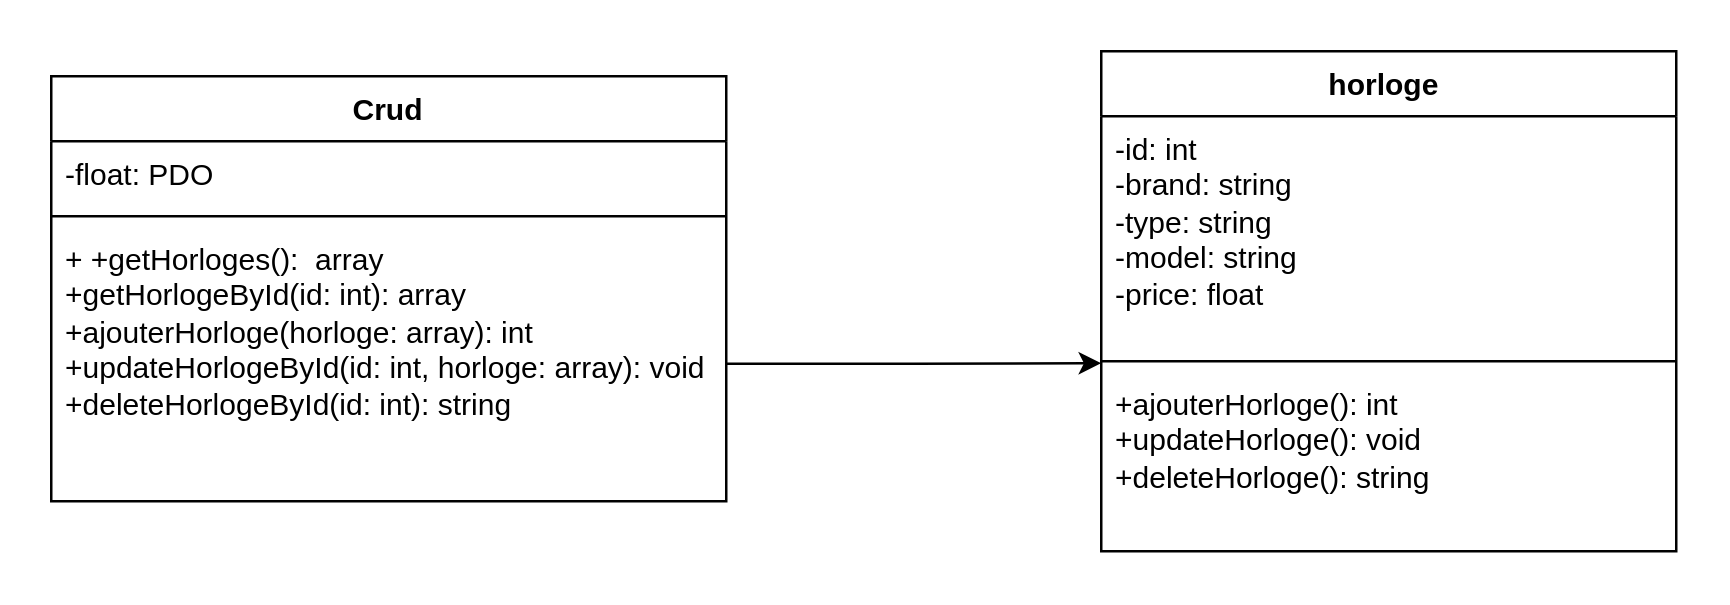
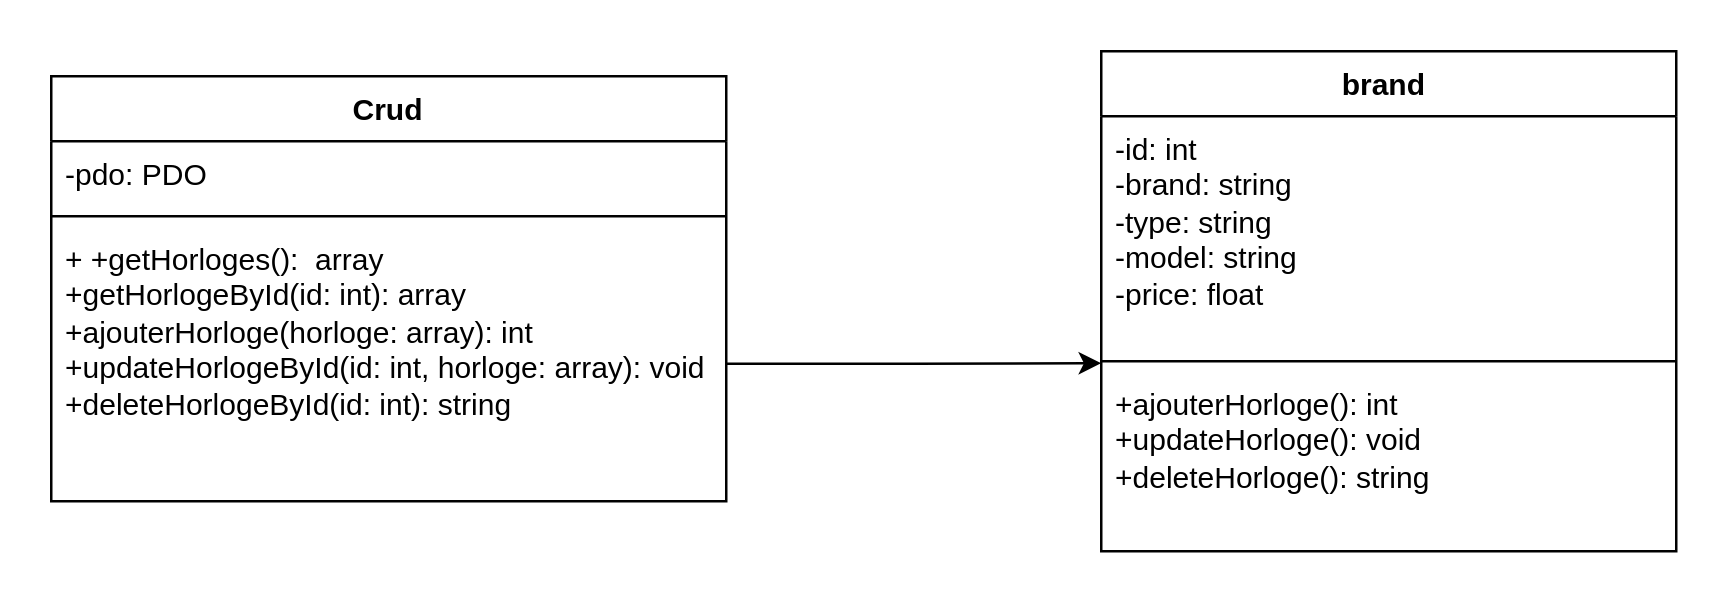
node "horloge": label "horloge" -> "brand"
node "-float: PDO": label "-float: PDO" -> "-pdo: PDO"
